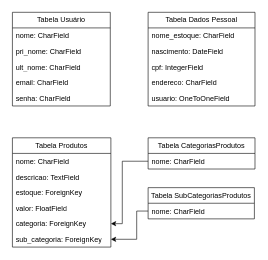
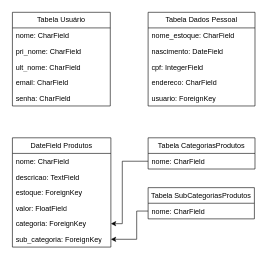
node "usuario: OneToOneField": label "usuario: OneToOneField" -> "usuario: ForeignKey"
node "Tabela Produtos": label "Tabela Produtos" -> "DateField Produtos"
